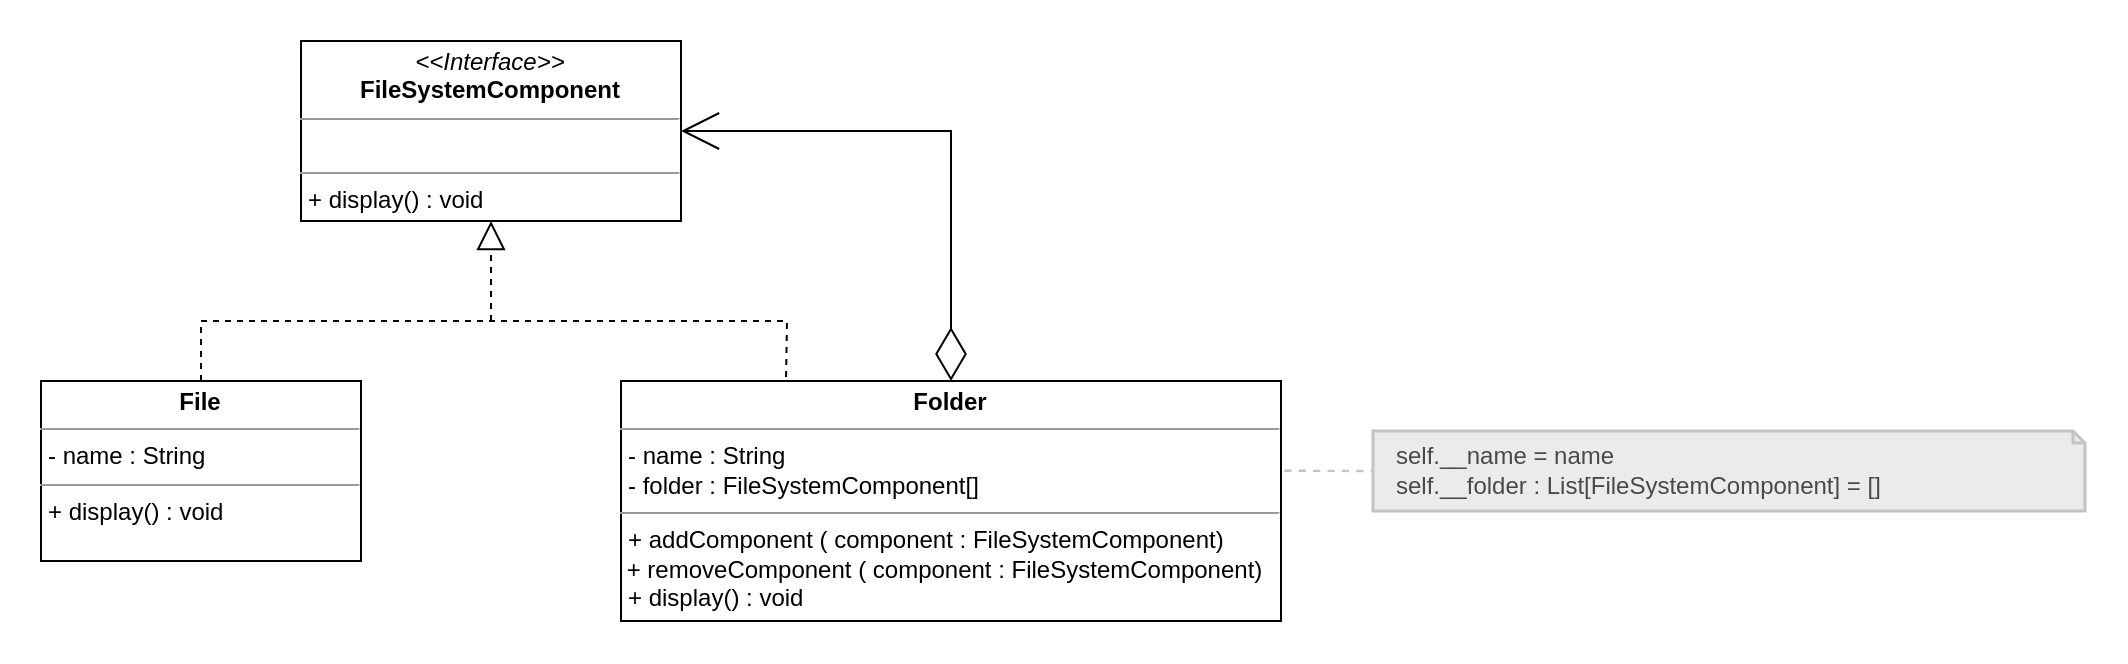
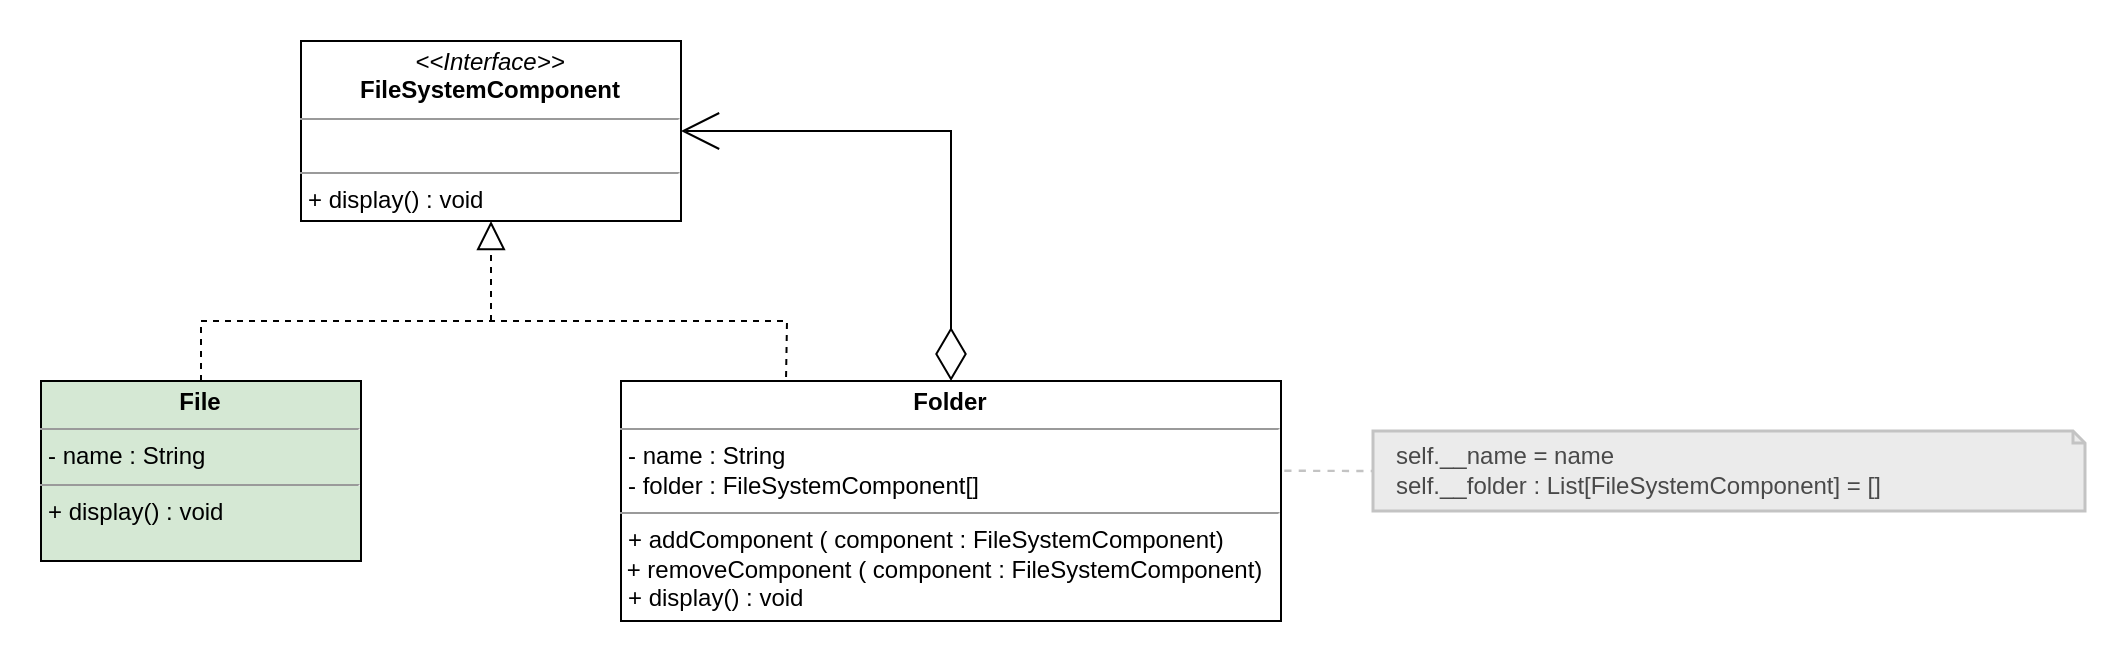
node "File - name : String + display() : void": fillcolor #ffffff -> #d5e8d4
